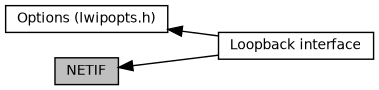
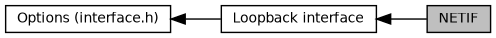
node "Options (lwipopts.h)": label "Options (lwipopts.h)" -> "Options (interface.h)"
edge "Loopback interface" -> "NETIF": reversed
